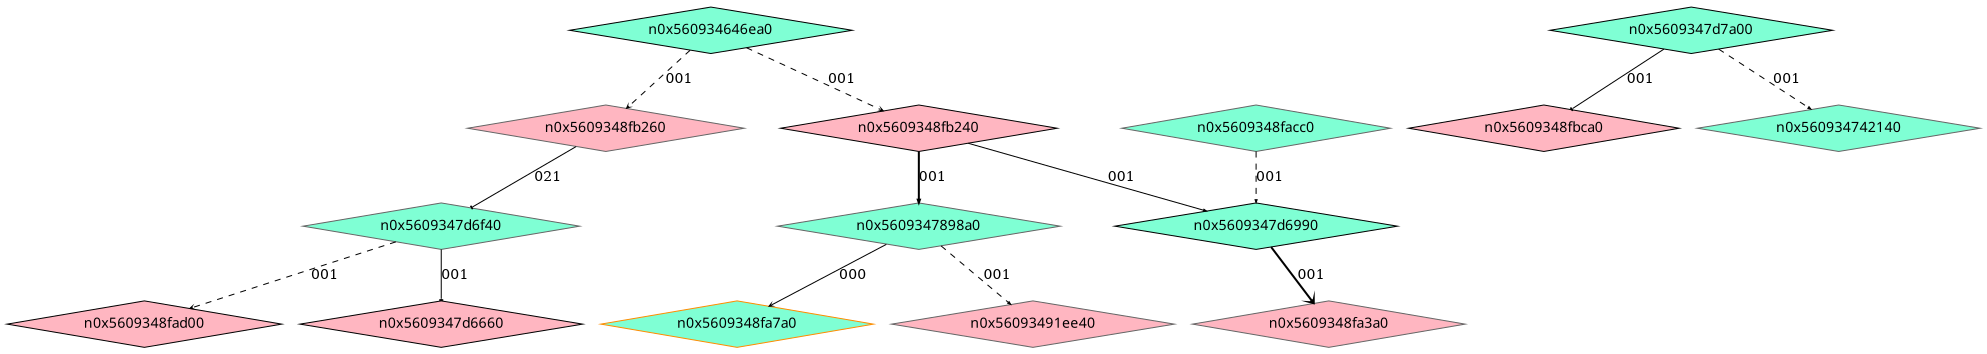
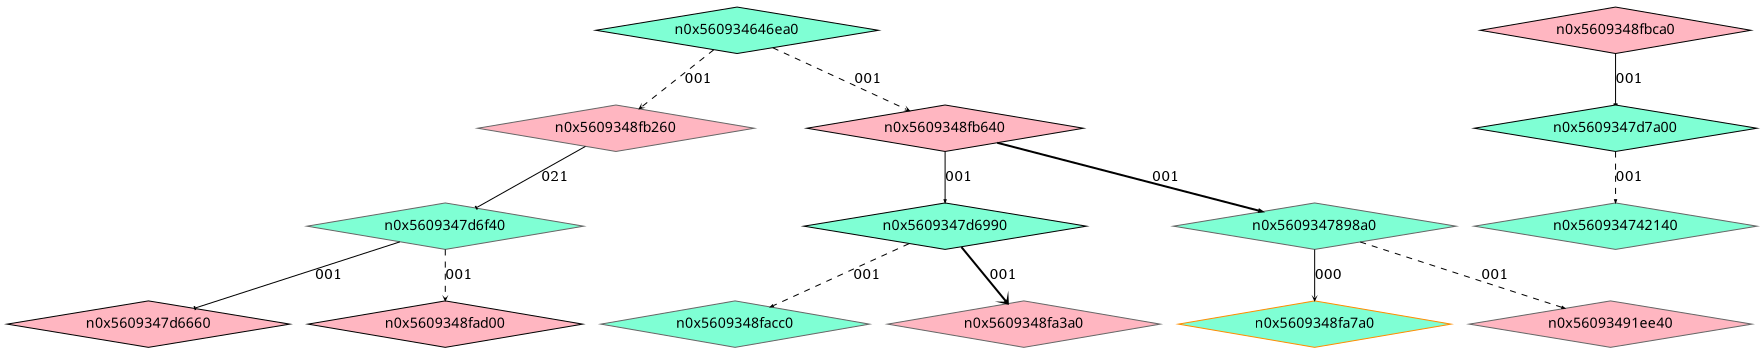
edge "n0x5609347d7a00" -> "n0x5609348fbca0": reversed
node "n0x5609348fb240": label "n0x5609348fb240" -> "n0x5609348fb640"
edge "n0x5609348facc0" -> "n0x5609347d6990": reversed
